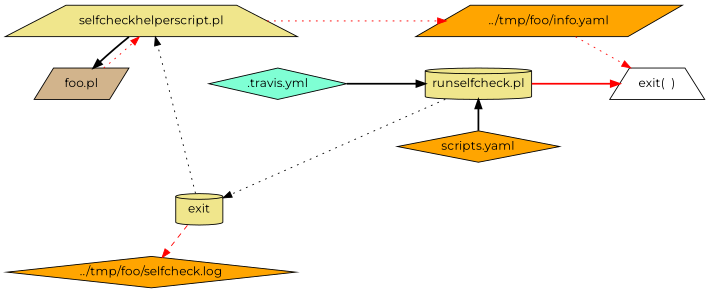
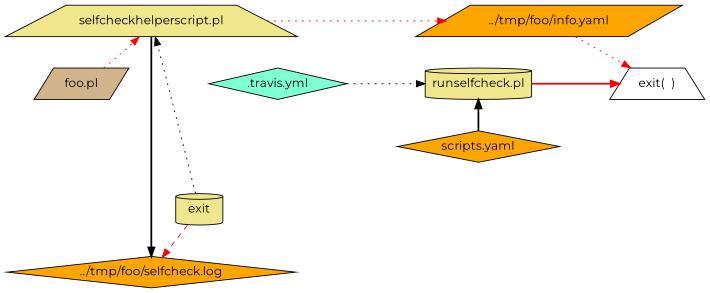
edge "selfcheckhelperscript.pl" -> "foo.pl": now "selfcheckhelperscript.pl" -> "../tmp/foo/selfcheck.log"
edge ".travis.yml" -> "runselfcheck.pl": style bold -> dotted
edge "runselfcheck.pl" -> "exit": removed
